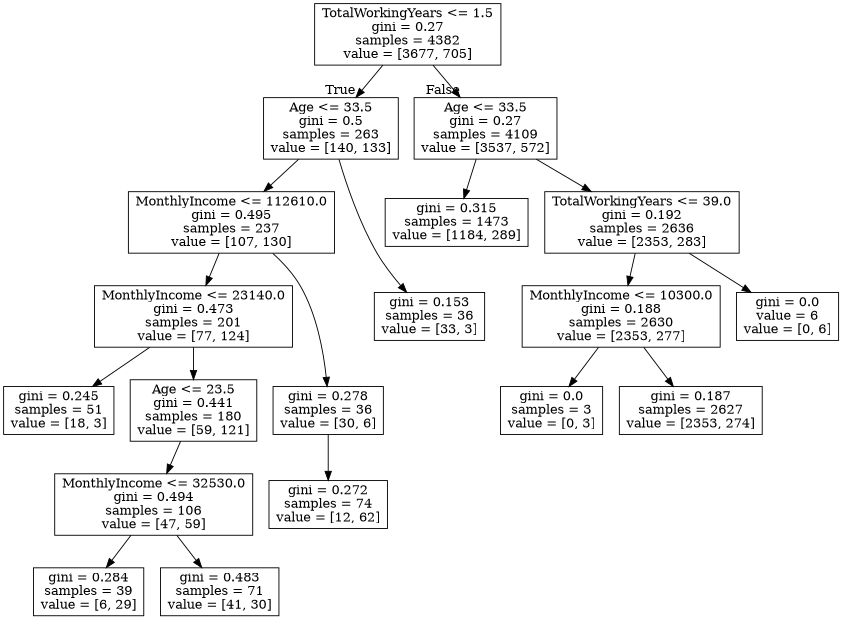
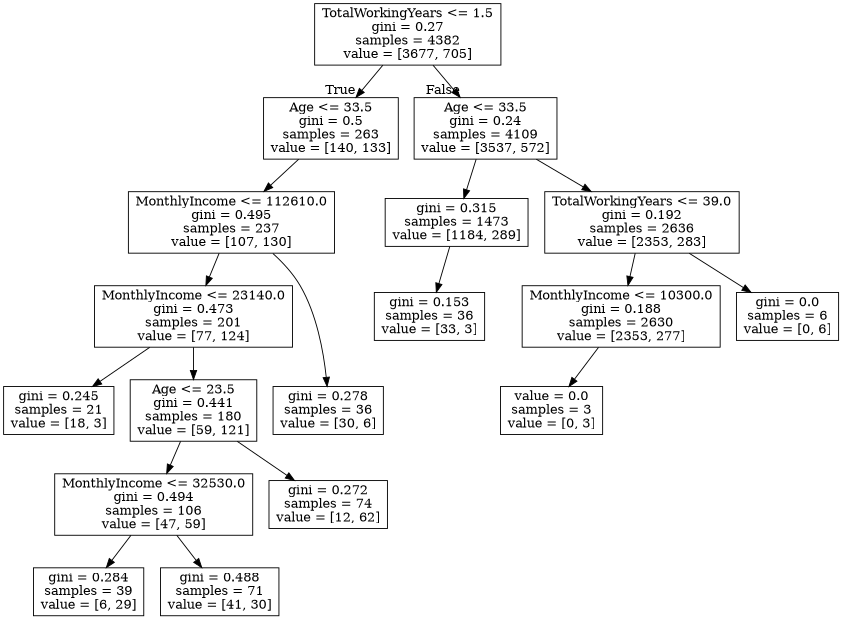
node "Age <= 33.5 gini = 0.27 samples = 4109 value = [3537, 572]": label "Age <= 33.5 gini = 0.27 samples = 4109 value = [3537, 572]" -> "Age <= 33.5 gini = 0.24 samples = 4109 value = [3537, 572]"
edge "Age <= 33.5 gini = 0.5 samples = 263 value = [140, 133]" -> "gini = 0.153 samples = 36 value = [33, 3]": now "gini = 0.315 samples = 1473 value = [1184, 289]" -> "gini = 0.153 samples = 36 value = [33, 3]"
node "gini = 0.0 value = 6 value = [0, 6]": label "gini = 0.0 value = 6 value = [0, 6]" -> "gini = 0.0 samples = 6 value = [0, 6]"
node "gini = 0.245 samples = 51 value = [18, 3]": label "gini = 0.245 samples = 51 value = [18, 3]" -> "gini = 0.245 samples = 21 value = [18, 3]"
node "gini = 0.0 samples = 3 value = [0, 3]": label "gini = 0.0 samples = 3 value = [0, 3]" -> "value = 0.0 samples = 3 value = [0, 3]"
node "gini = 0.187 samples = 2627 value = [2353, 274]": removed
edge "gini = 0.278 samples = 36 value = [30, 6]" -> "gini = 0.272 samples = 74 value = [12, 62]": now "Age <= 23.5 gini = 0.441 samples = 180 value = [59, 121]" -> "gini = 0.272 samples = 74 value = [12, 62]"
node "gini = 0.483 samples = 71 value = [41, 30]": label "gini = 0.483 samples = 71 value = [41, 30]" -> "gini = 0.488 samples = 71 value = [41, 30]"
